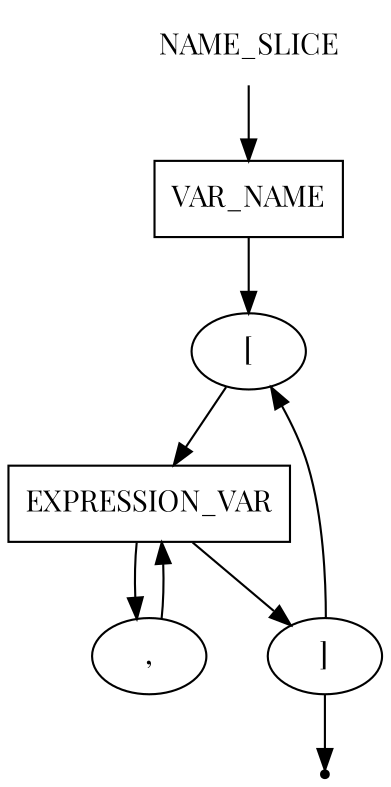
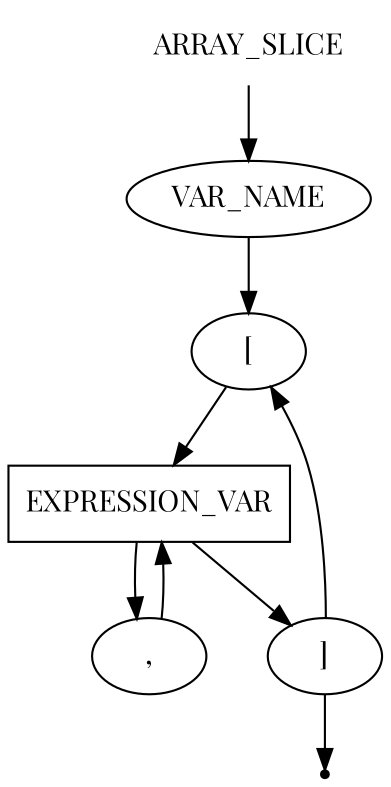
node "NAME_SLICE": label "NAME_SLICE" -> "ARRAY_SLICE"
node "VAR_NAME": shape box -> ellipse
